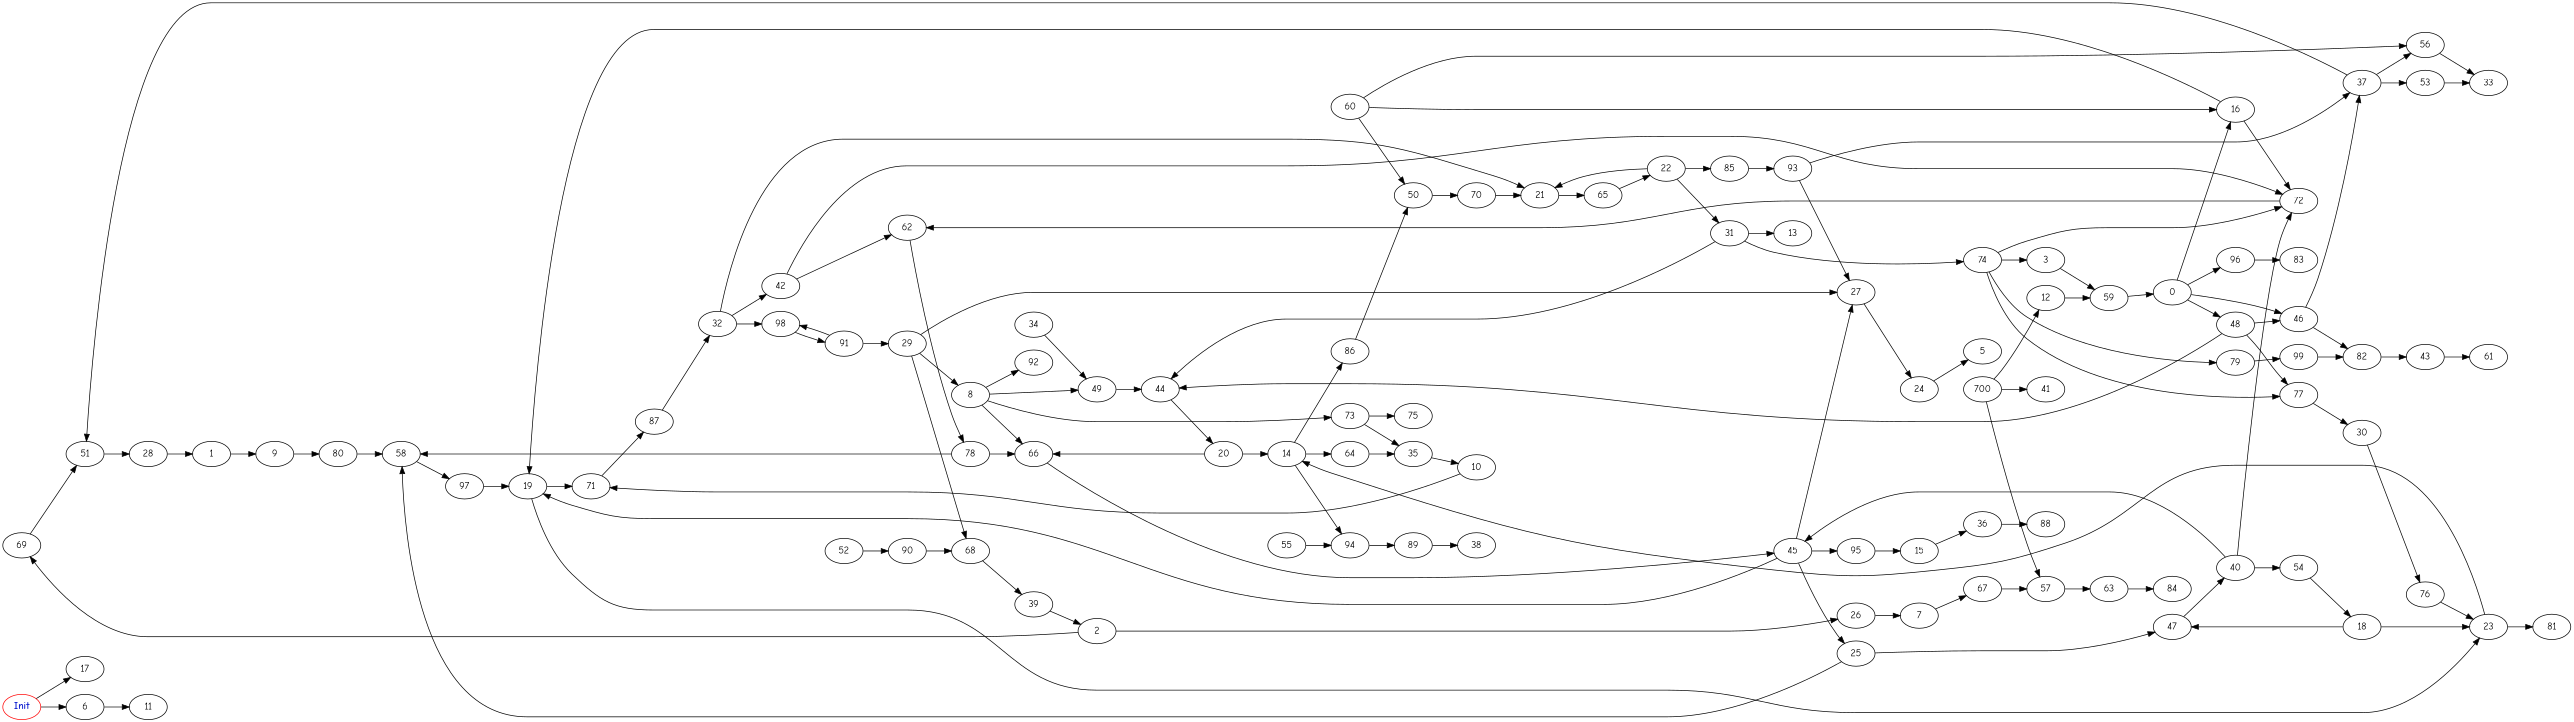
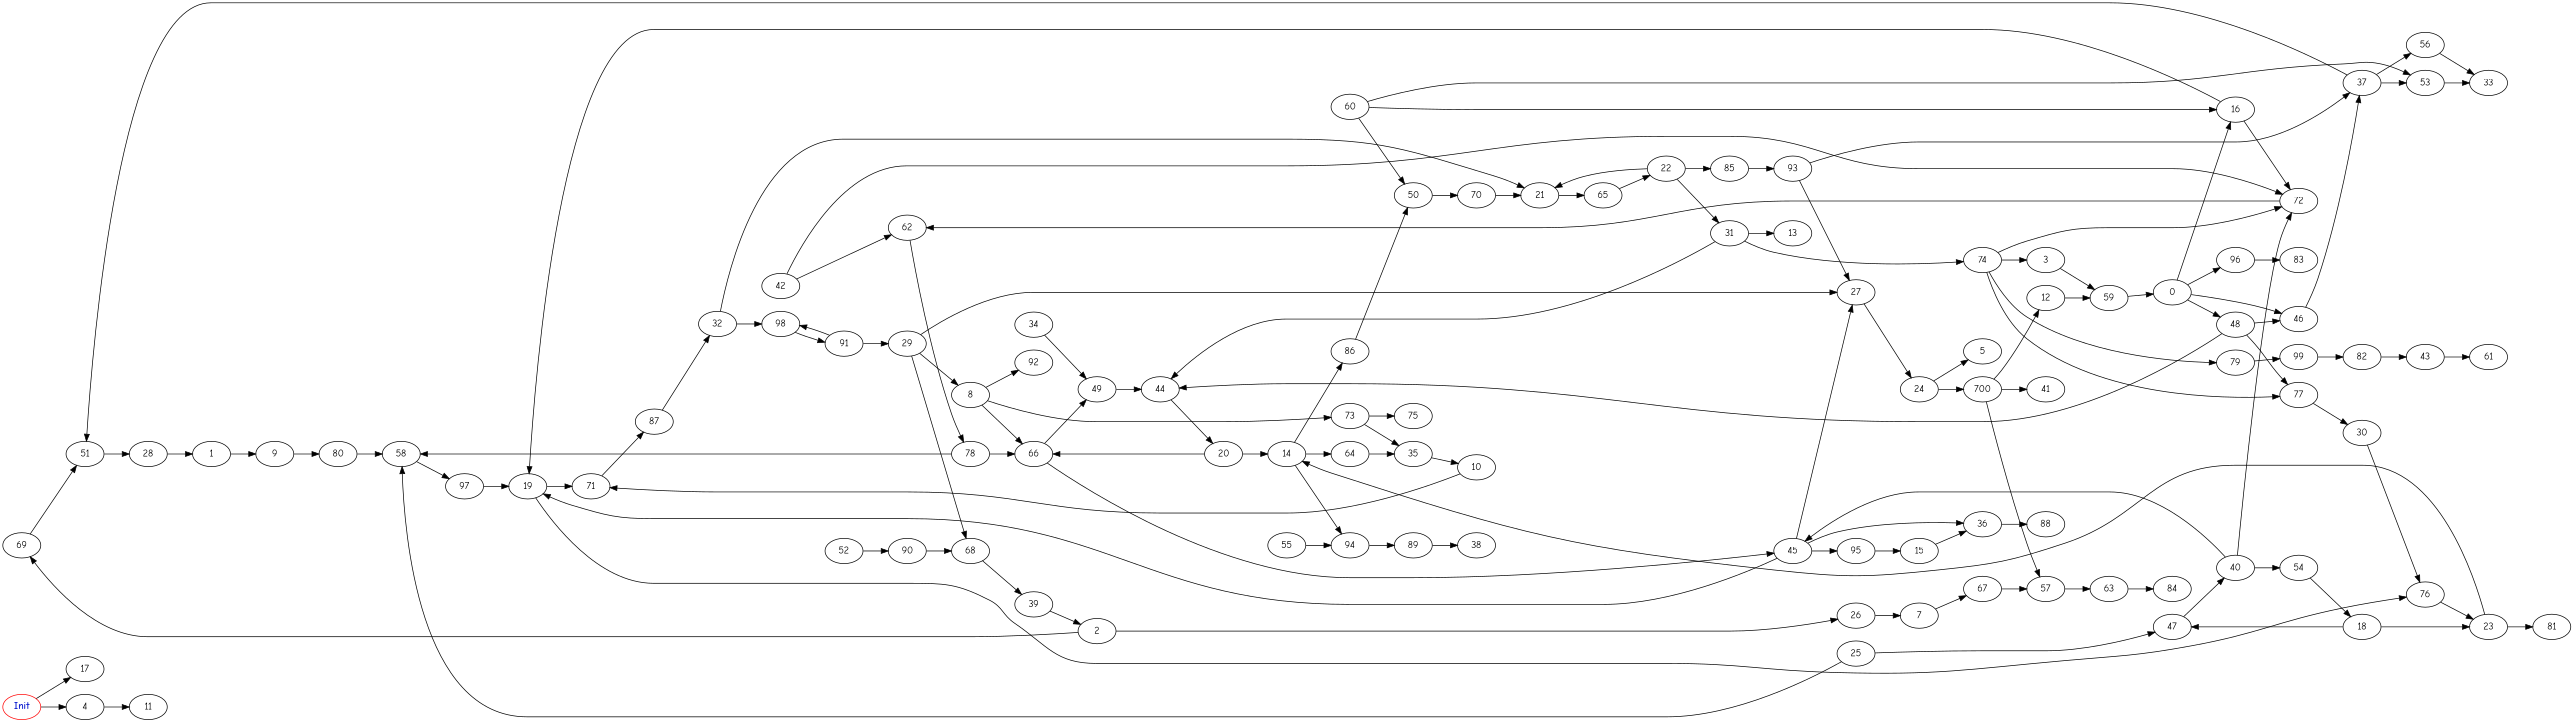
edge "60" -> "56": now "60" -> "53"
edge "32" -> "42": removed
edge "46" -> "82": removed
edge "24" -> "700": added
edge "8" -> "49": now "66" -> "49"
edge "45" -> "25": now "45" -> "36"
edge "19" -> "23": now "19" -> "76"
node "6": label "6" -> "4"
